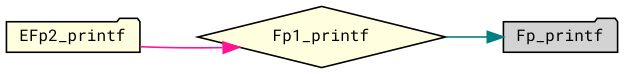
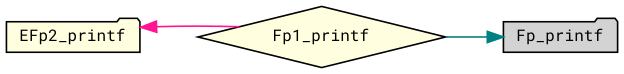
edge "EFp2_printf" -> "Fp1_printf": reversed
